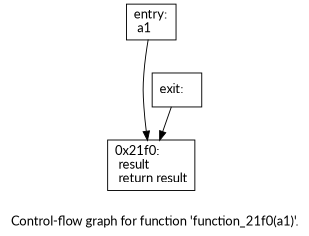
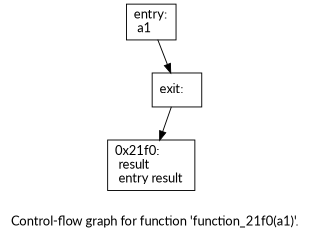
edge "entry:" -> "0x21f0:": now "entry:" -> "exit:"
node "0x21f0:": text "return result" -> "entry result"
